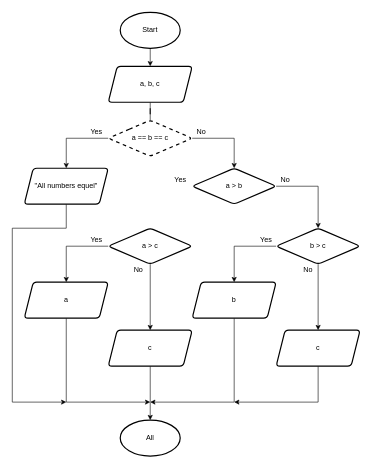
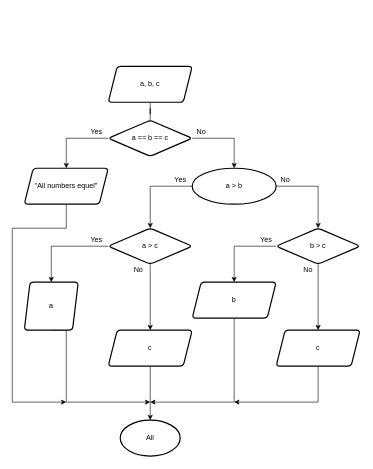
node "Start": removed
edge "Start" -> "a, b, c": removed
node "a == b == c": style dashed -> solid
edge "a > b" -> "a > c": added
node "a > b": shape diamond -> ellipse
node "a": size 84x36 -> 54x48
